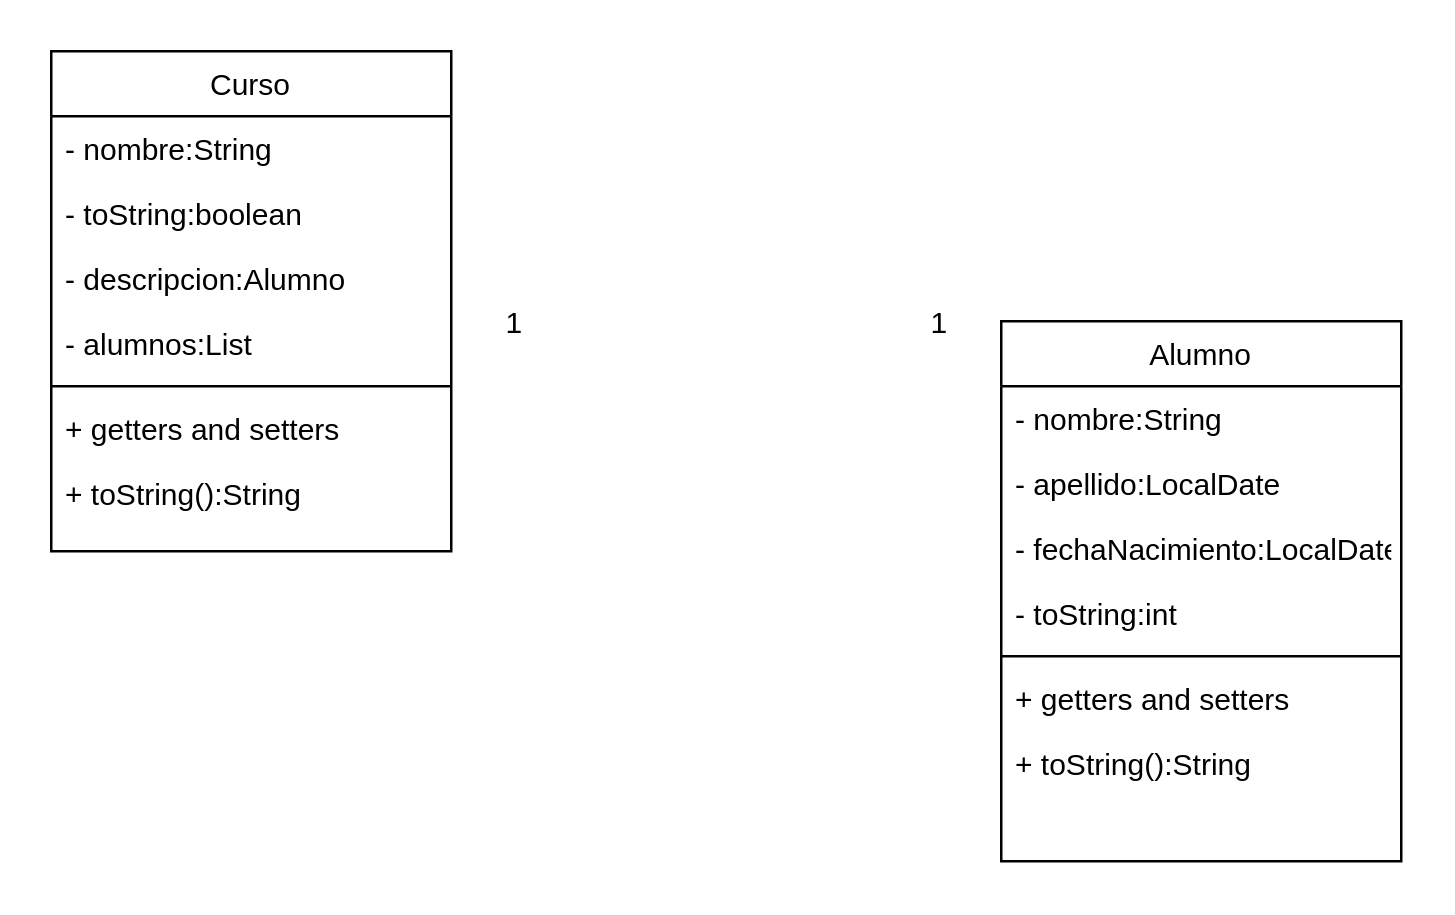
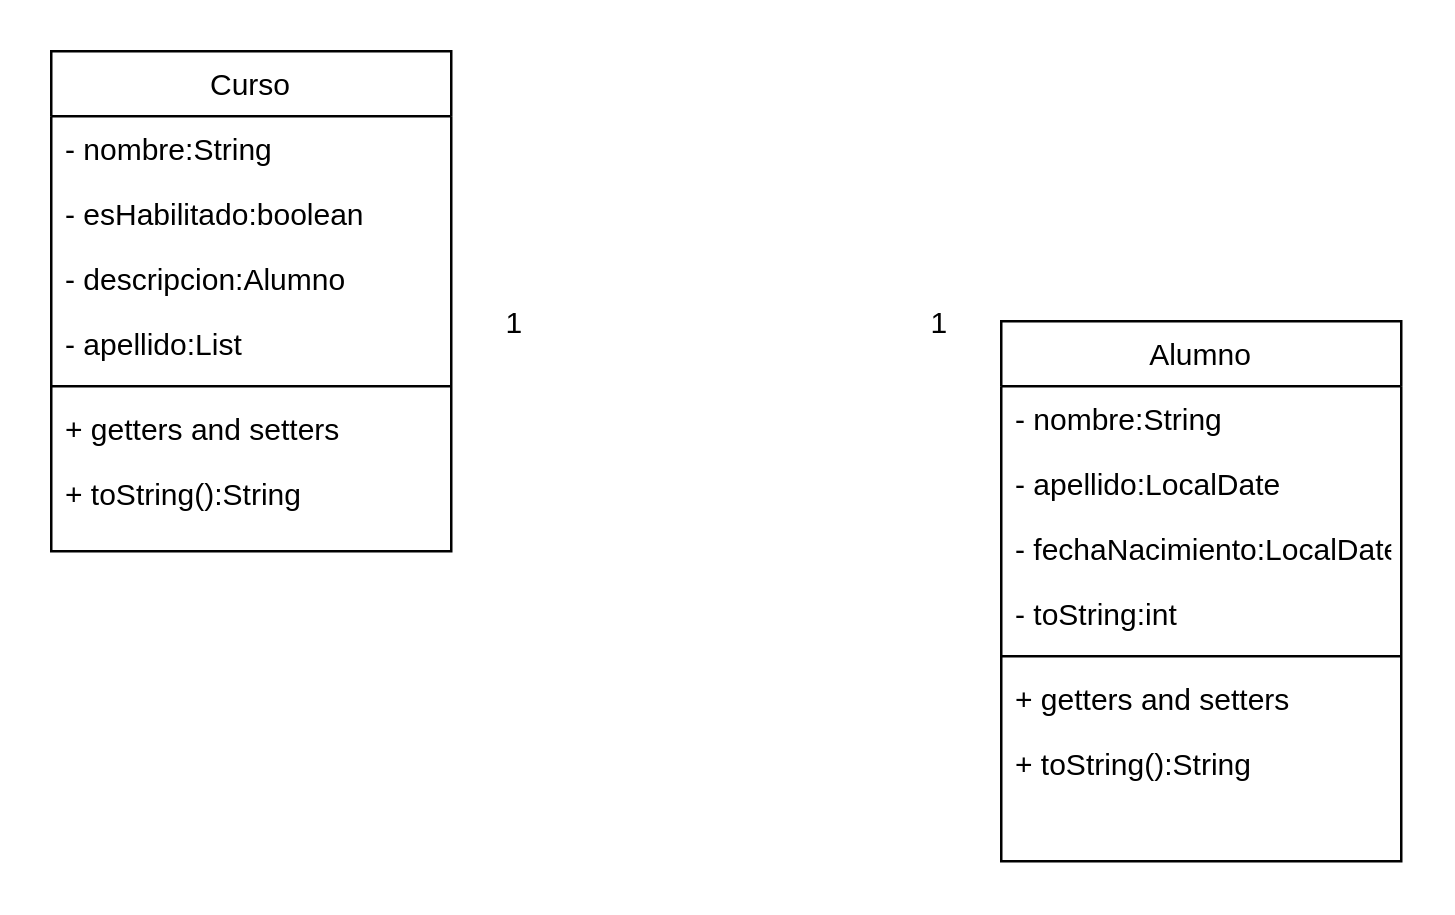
node "- toString:boolean": label "- toString:boolean" -> "- esHabilitado:boolean"
node "- alumnos:List": label "- alumnos:List" -> "- apellido:List"
